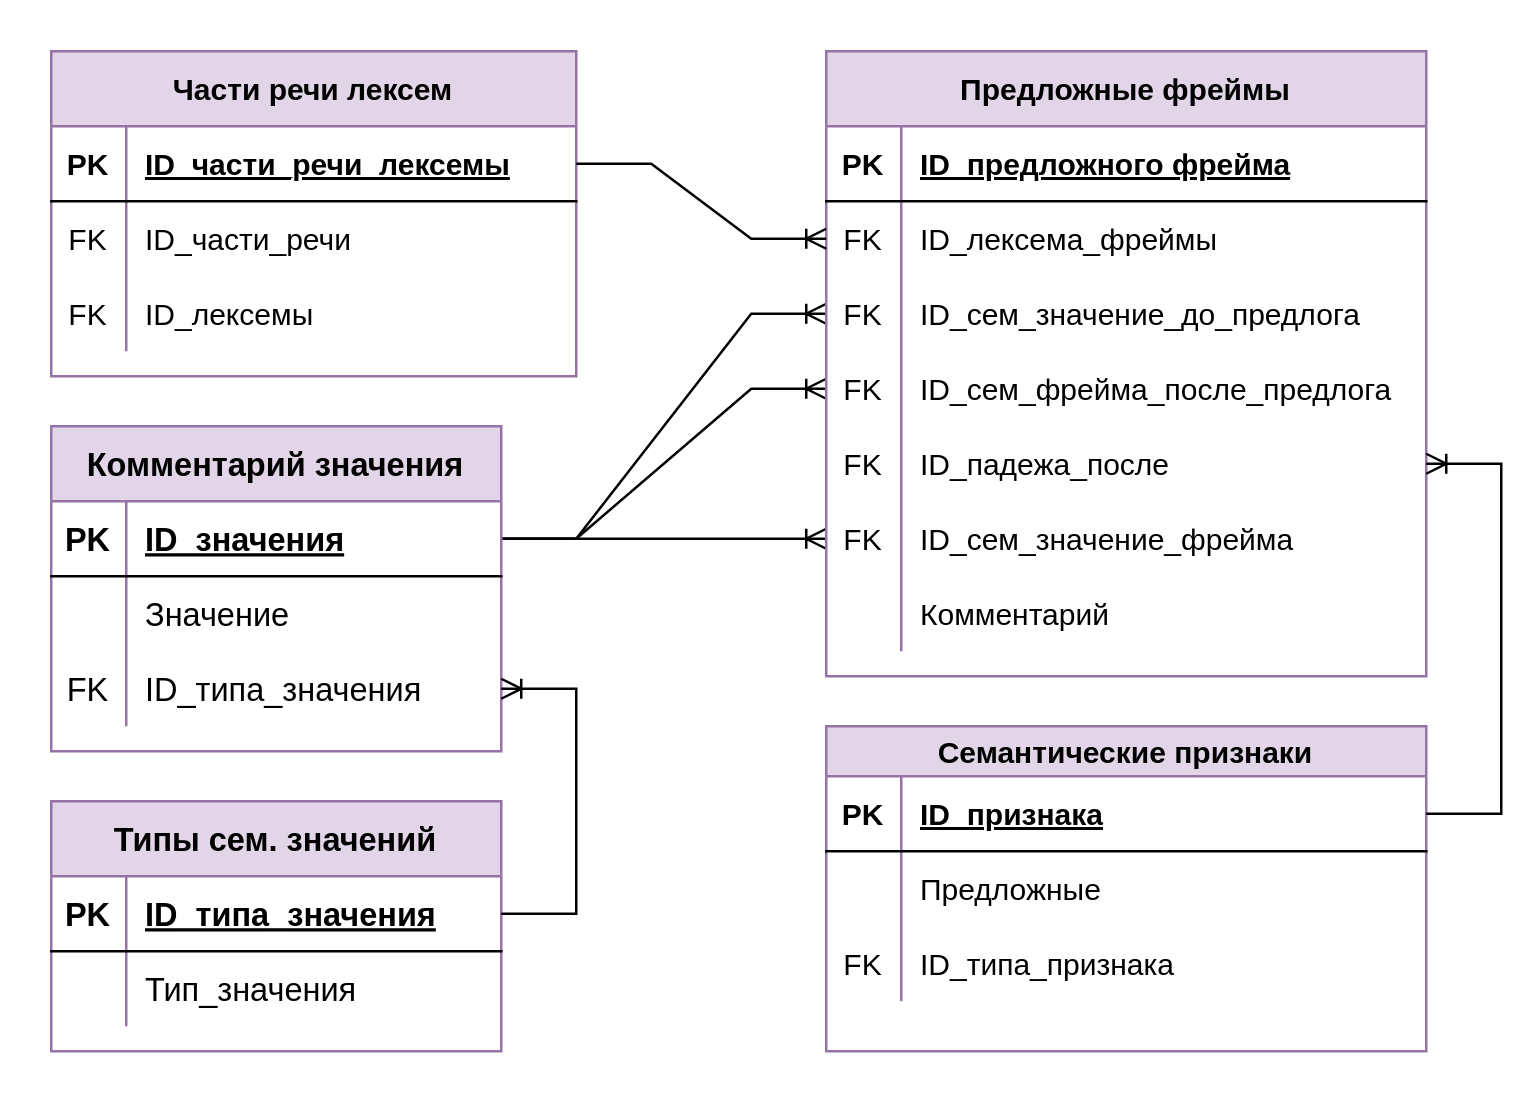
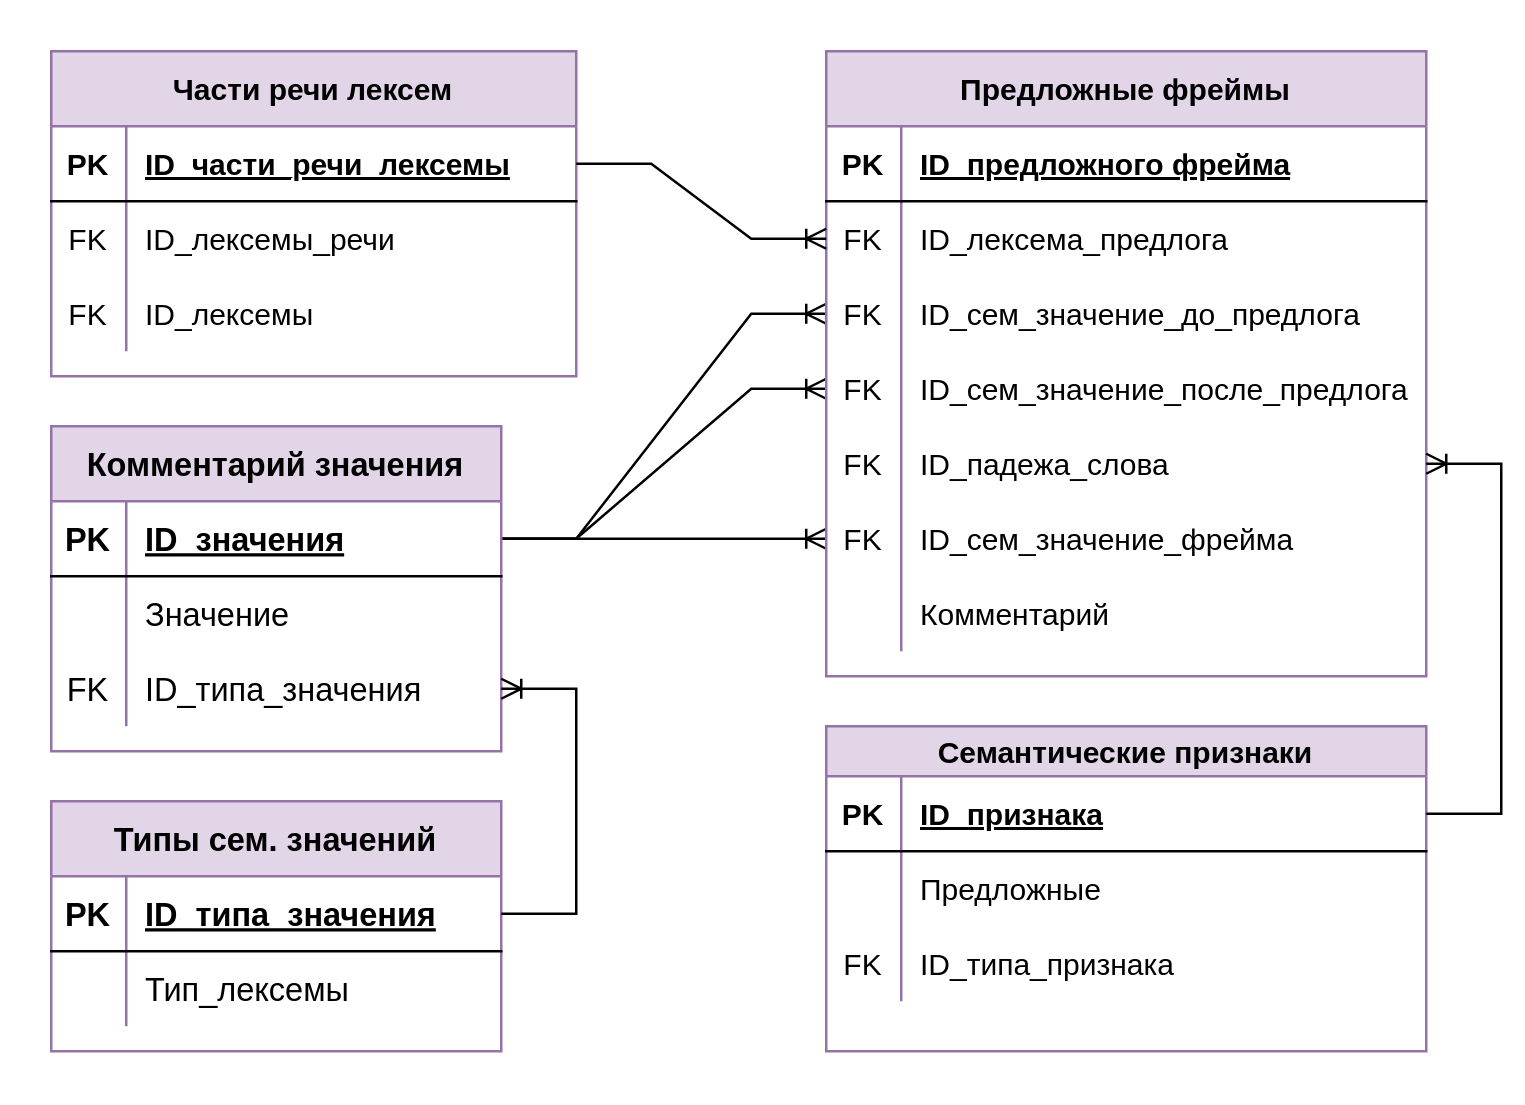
node "ID_части_речи": label "ID_части_речи" -> "ID_лексемы_речи"
node "ID_лексема_фреймы": label "ID_лексема_фреймы" -> "ID_лексема_предлога"
node "ID_сем_фрейма_после_предлога": label "ID_сем_фрейма_после_предлога" -> "ID_сем_значение_после_предлога"
node "ID_падежа_после": label "ID_падежа_после" -> "ID_падежа_слова"
node "Тип_значения": label "Тип_значения" -> "Тип_лексемы"
